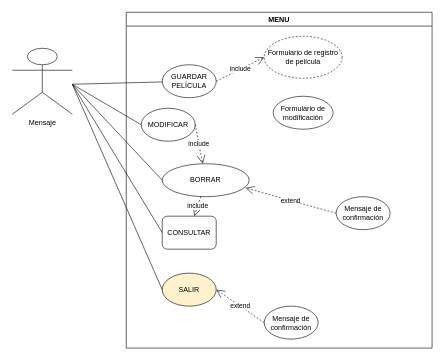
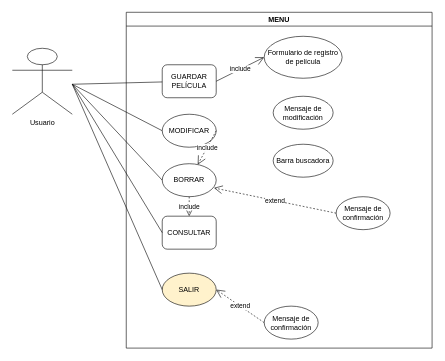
node "Formulario de registro de película": style dashed -> solid
edge "GUARDAR PELÍCULA" -> "Formulario de registro de película": style dashed -> solid
node "GUARDAR PELÍCULA": shape ellipse -> rounded rectangle
node "Formulario de modificación": label "Formulario de modificación" -> "Mensaje de modificación"
node "Mensaje": label "Mensaje" -> "Usuario"
node "MODIFICAR": moved (168, 125) -> (189, 131)
node "Barra buscadora": added
node "BORRAR": size 87x33 -> 54x33
